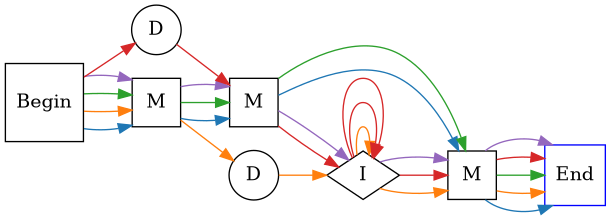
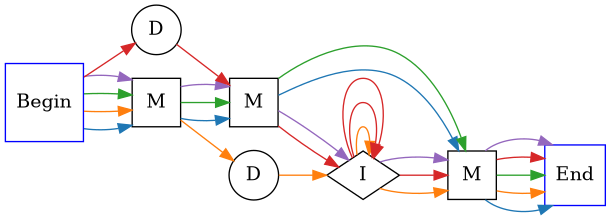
node "Begin": color black -> blue
